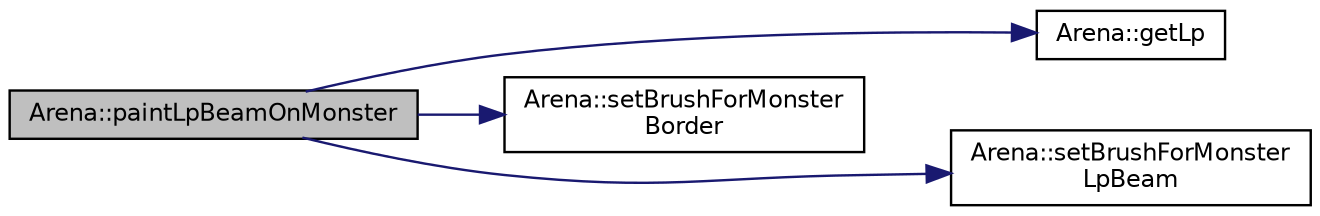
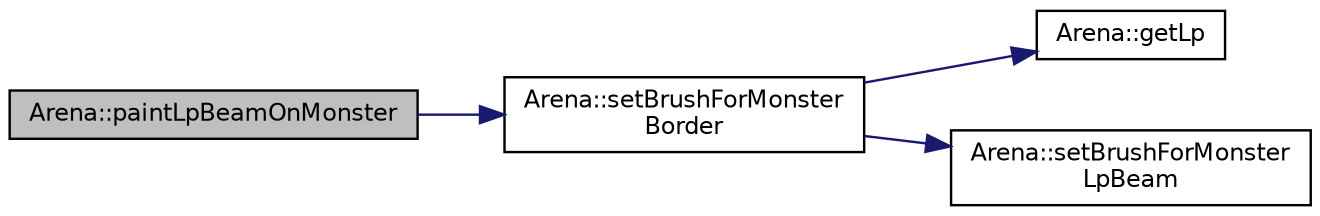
edge "Arena::paintLpBeamOnMonster" -> "Arena::getLp": now "Arena::setBrushForMonster Border" -> "Arena::getLp"
edge "Arena::paintLpBeamOnMonster" -> "Arena::setBrushForMonster LpBeam": now "Arena::setBrushForMonster Border" -> "Arena::setBrushForMonster LpBeam"
